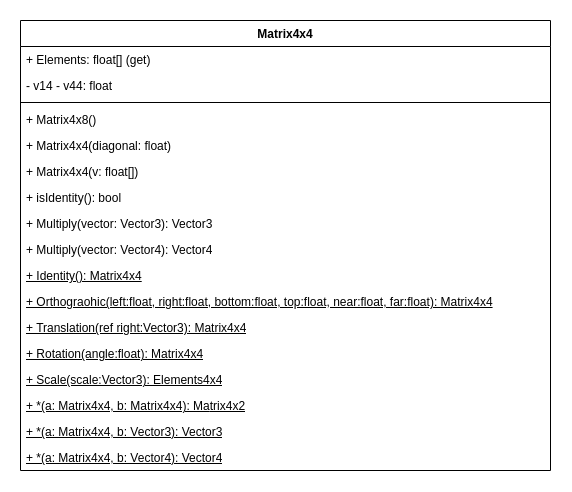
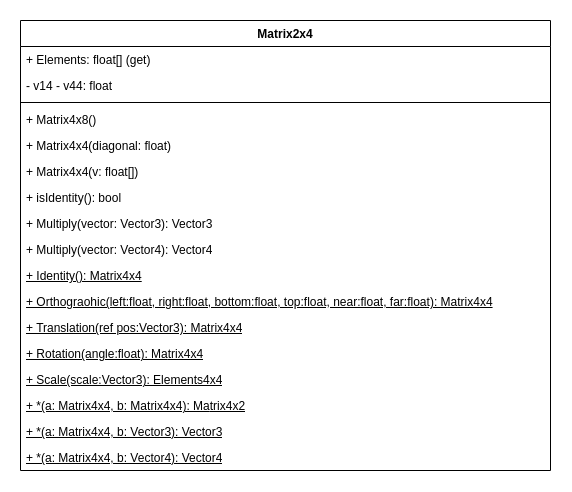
node "Matrix4x4": label "Matrix4x4" -> "Matrix2x4"
node "+ Translation(ref right:Vector3): Matrix4x4": label "+ Translation(ref right:Vector3): Matrix4x4" -> "+ Translation(ref pos:Vector3): Matrix4x4"
